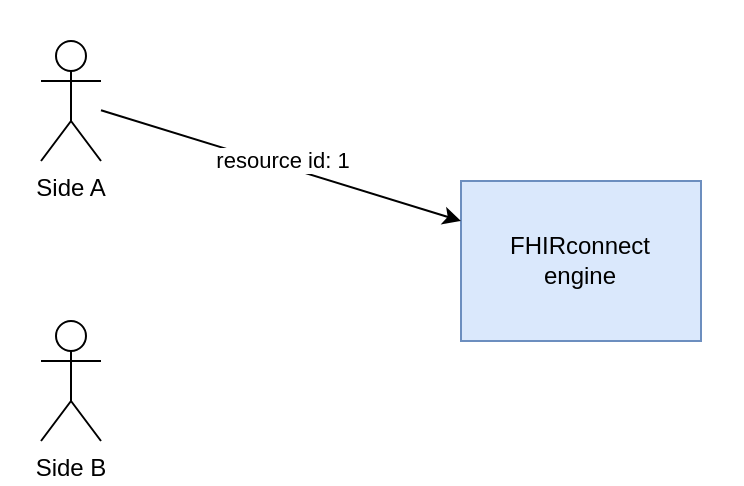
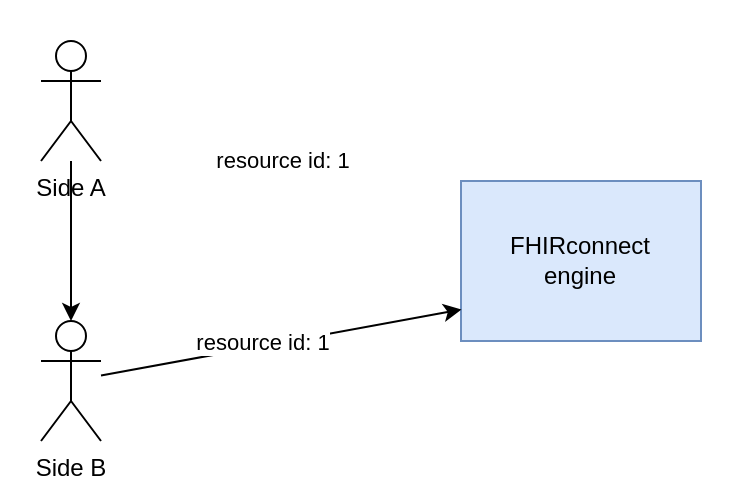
edge "Side A" -> "FHIRconnect engine": now "Side A" -> "Side B"
edge "Side B" -> "FHIRconnect engine": added, label "resource id: 1"
